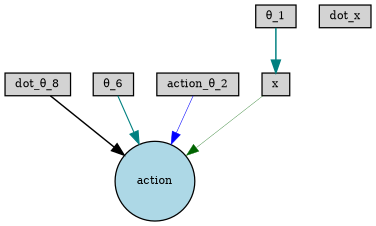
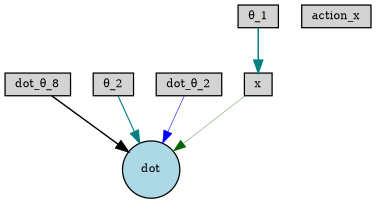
node "dot_x": label "dot_x" -> "action_x"
node "θ_6": label "θ_6" -> "θ_2"
node "action_θ_2": label "action_θ_2" -> "dot_θ_2"
node "action": label "action" -> "dot"
